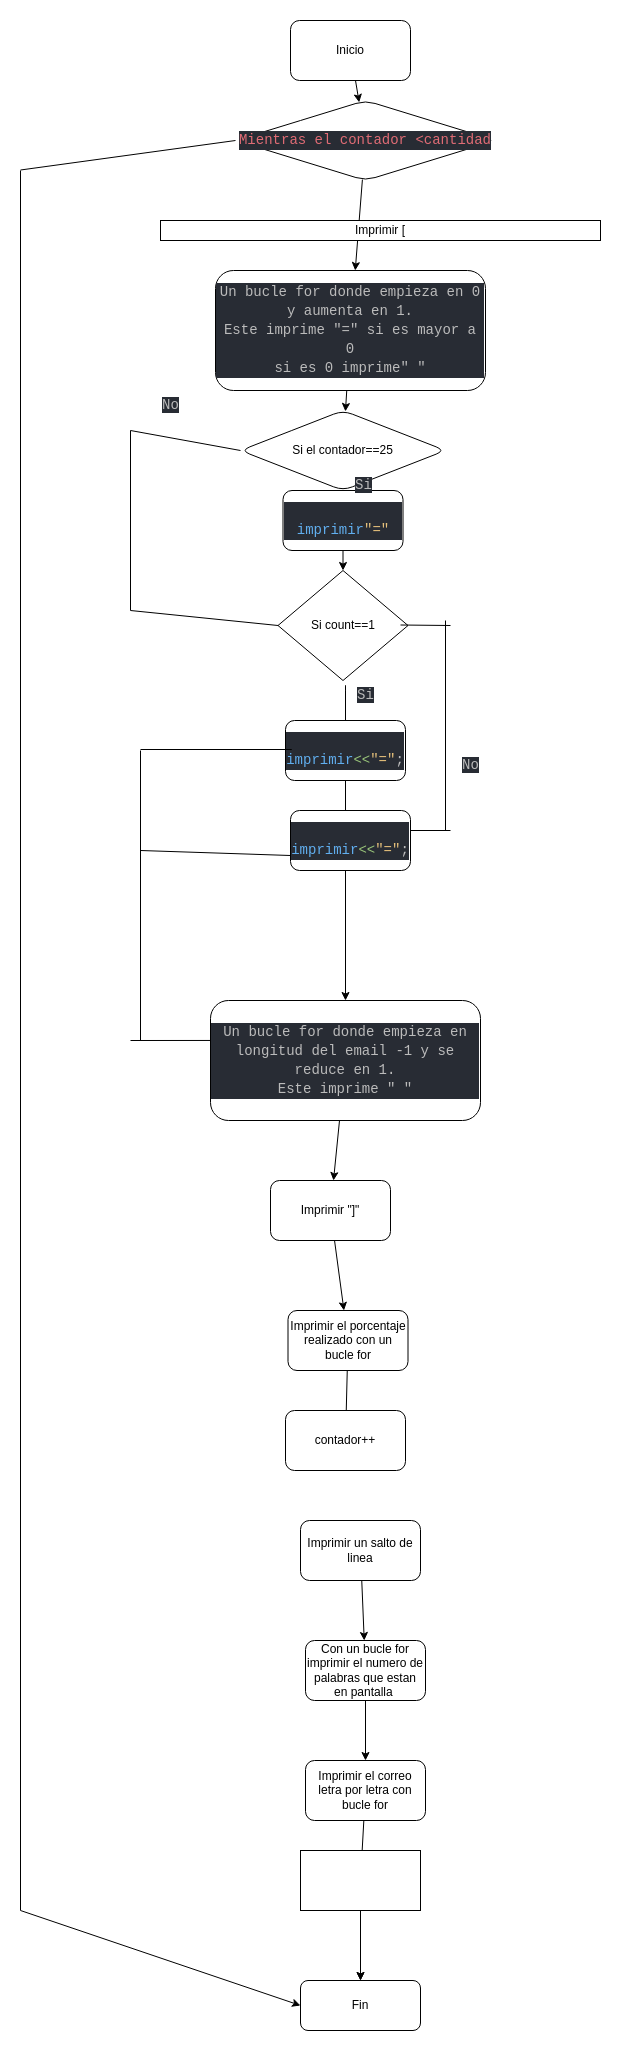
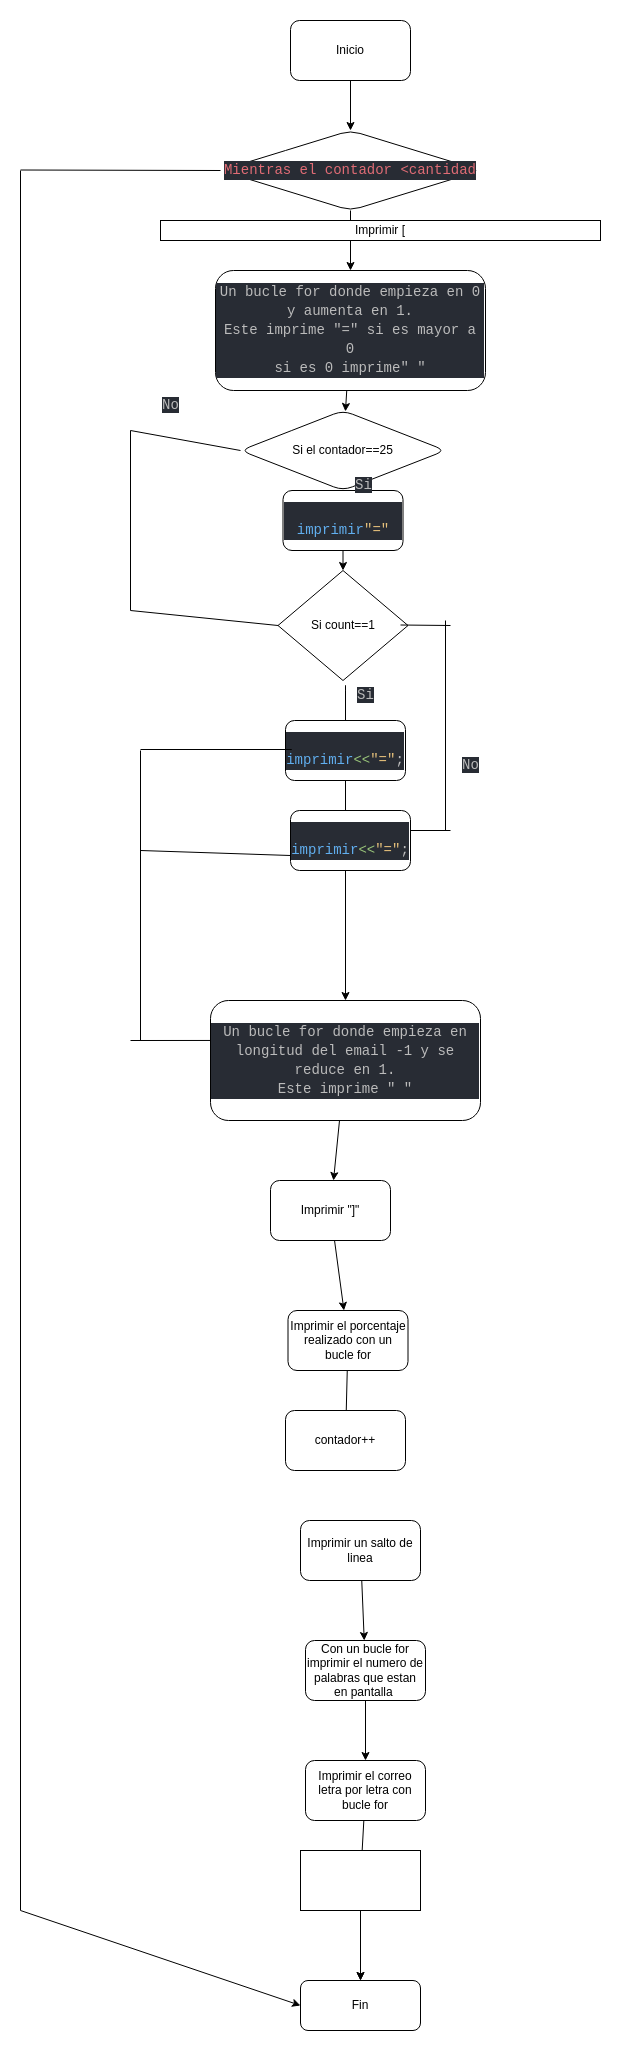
node "Mientras el contador <cantidad": moved (366, 141) -> (351, 171)
